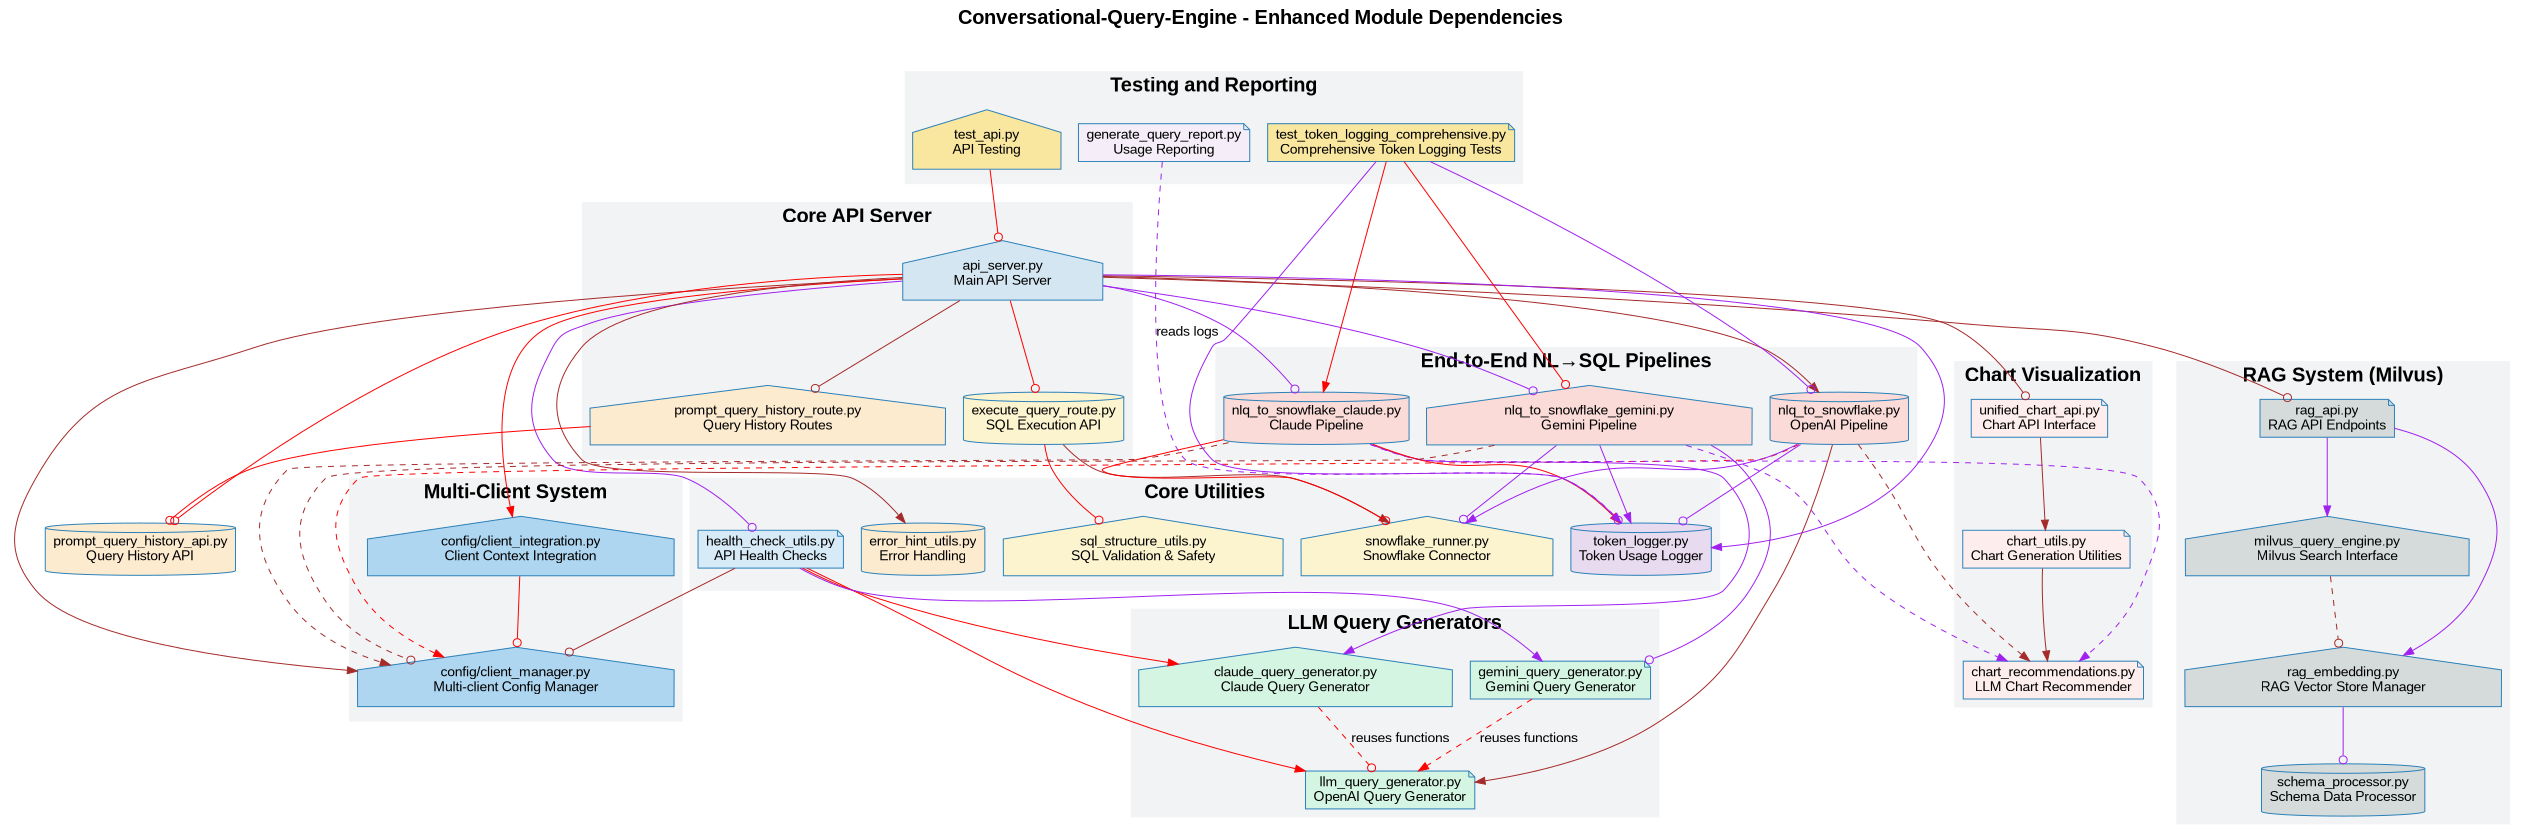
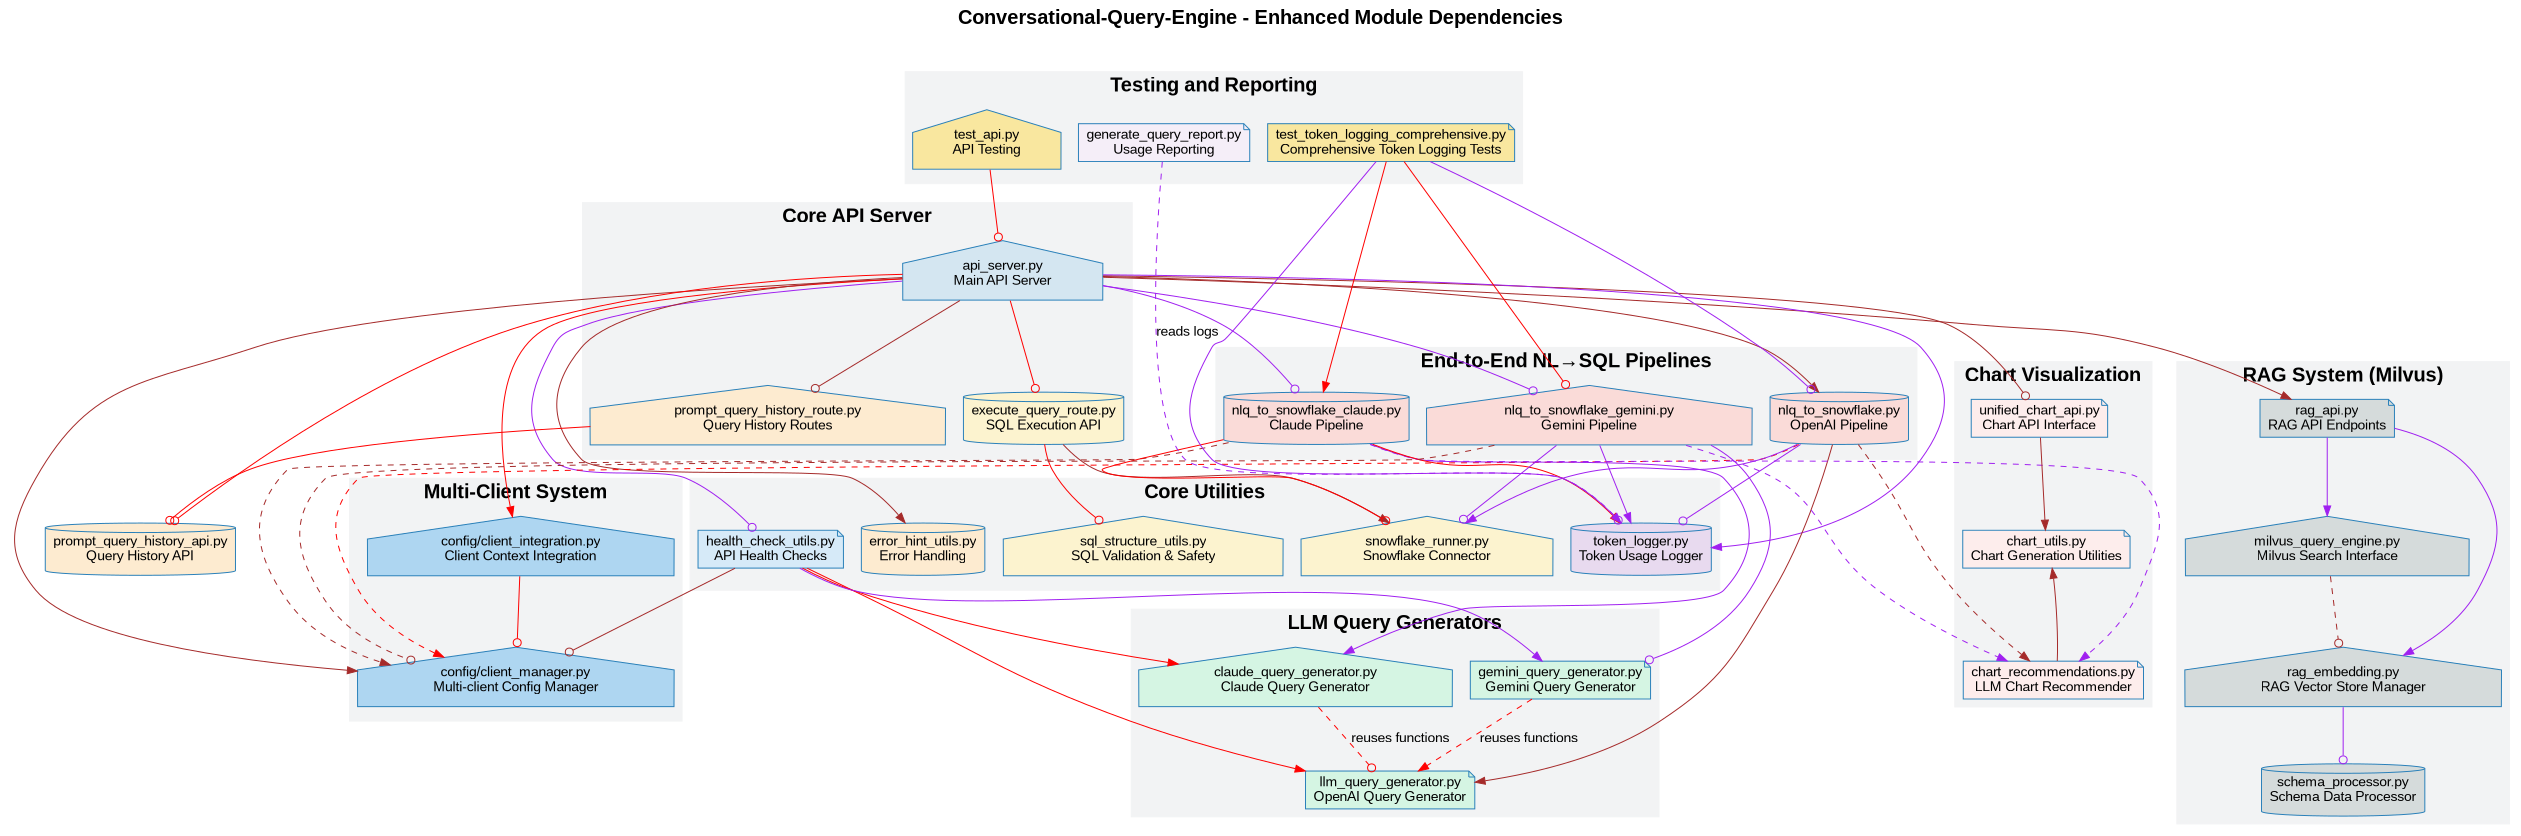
edge "api_server.py Main API Server" -> "rag_api.py RAG API Endpoints": arrowhead odot -> normal
edge "chart_utils.py Chart Generation Utilities" -> "chart_recommendations.py LLM Chart Recommender": reversed
